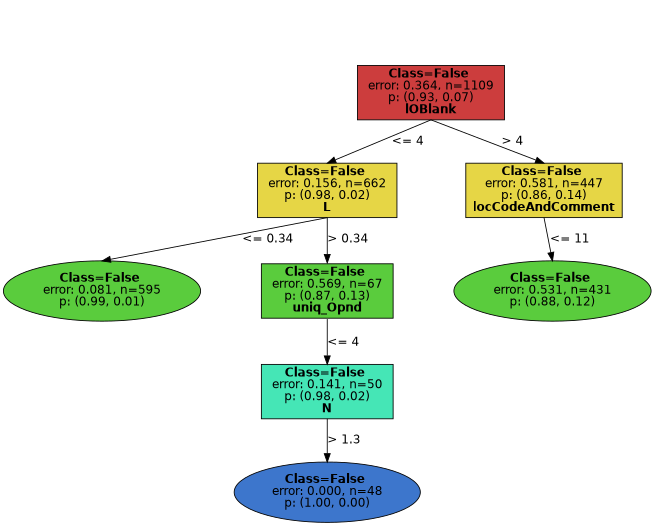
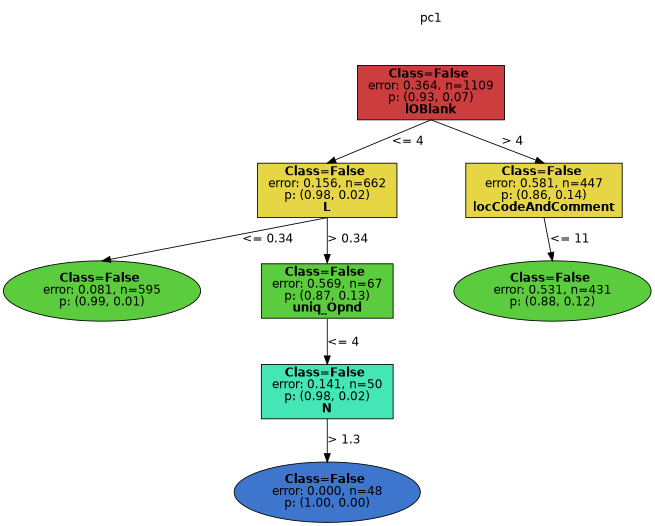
node "pc1": added
